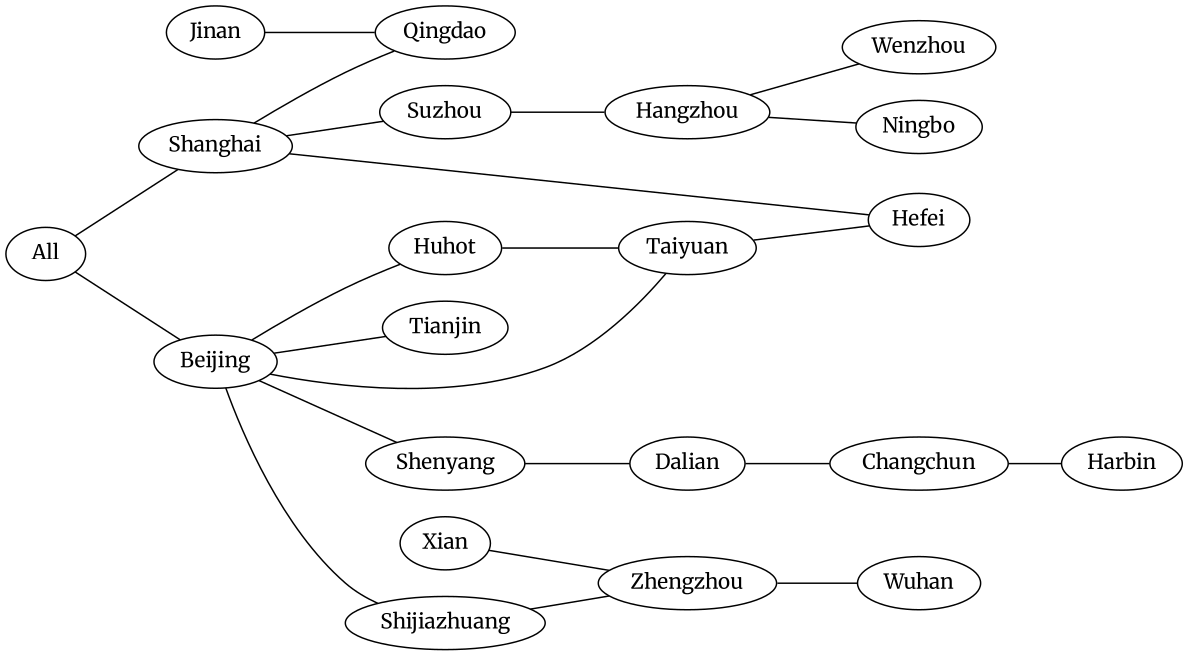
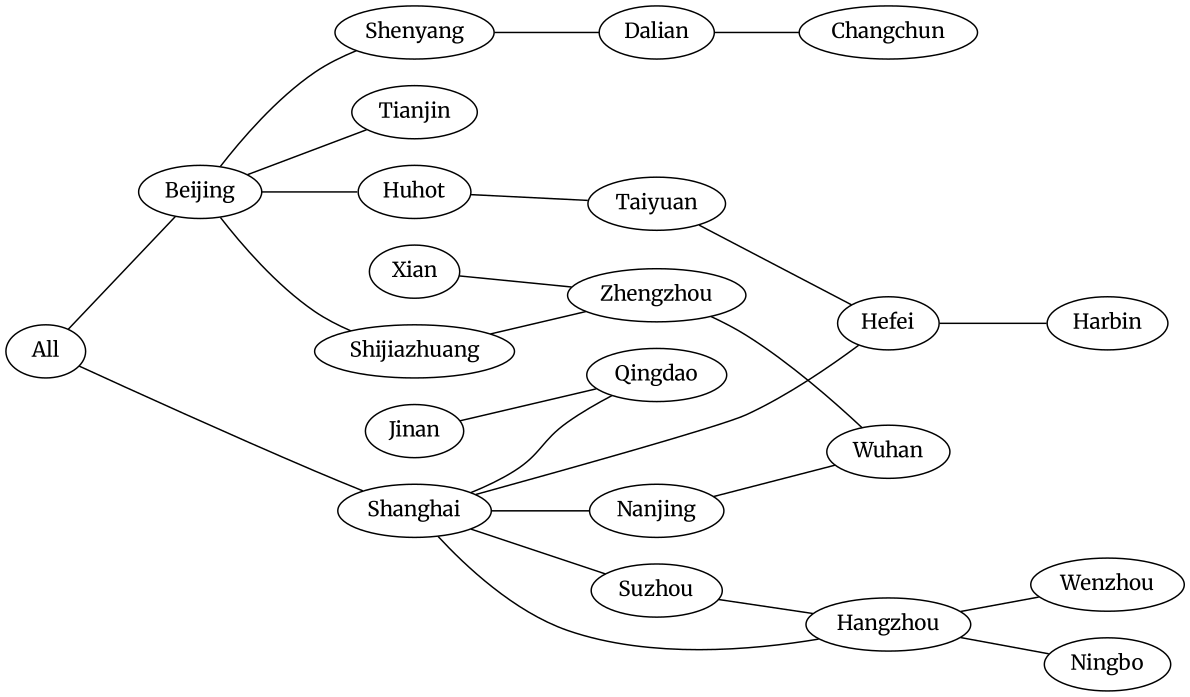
edge "Taiyuan" -- "Beijing": removed
edge "Changchun" -- "Harbin": now "Hefei" -- "Harbin"
node "Nanjing": added
edge "Shanghai" -- "Hangzhou": added
